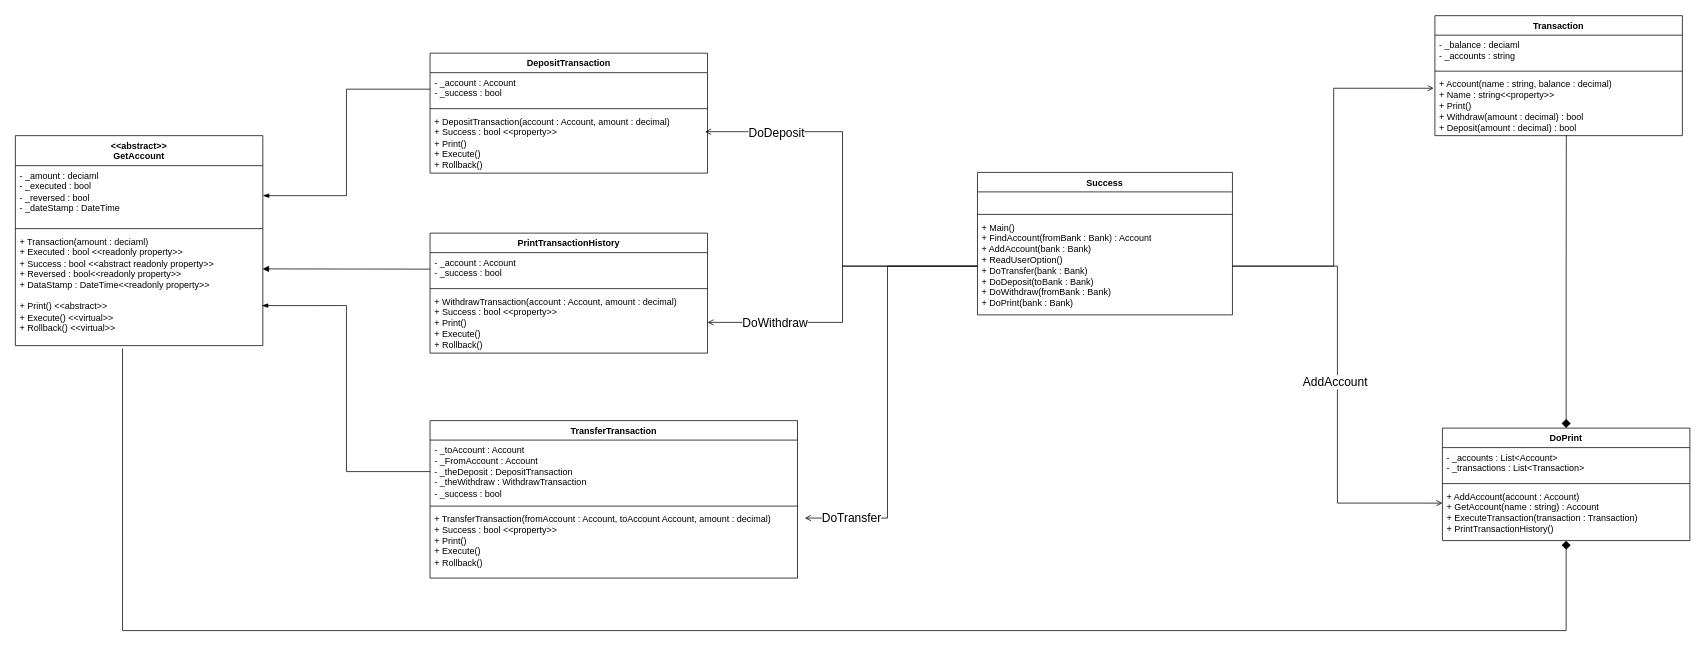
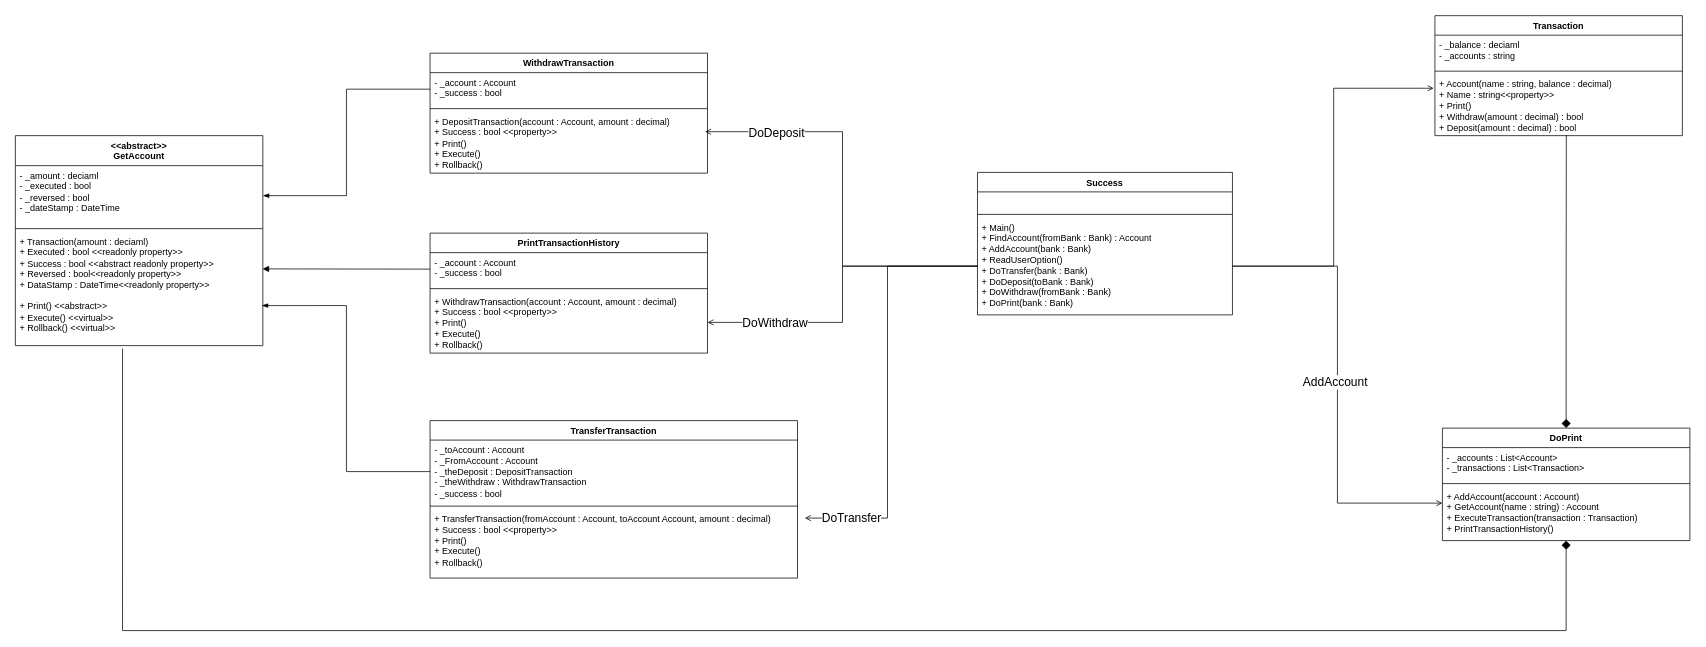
node "DepositTransaction": label "DepositTransaction" -> "WithdrawTransaction"
